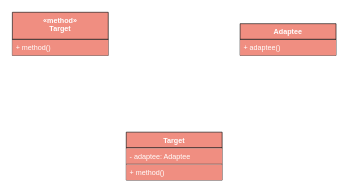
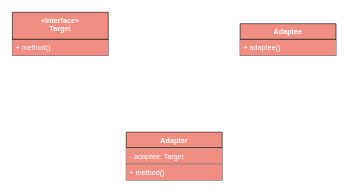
node "«method» Target": label "«method» Target" -> "«interface» Target"
node "Target": label "Target" -> "Adapter"
node "- adaptee: Adaptee": label "- adaptee: Adaptee" -> "- adaptee: Target"
